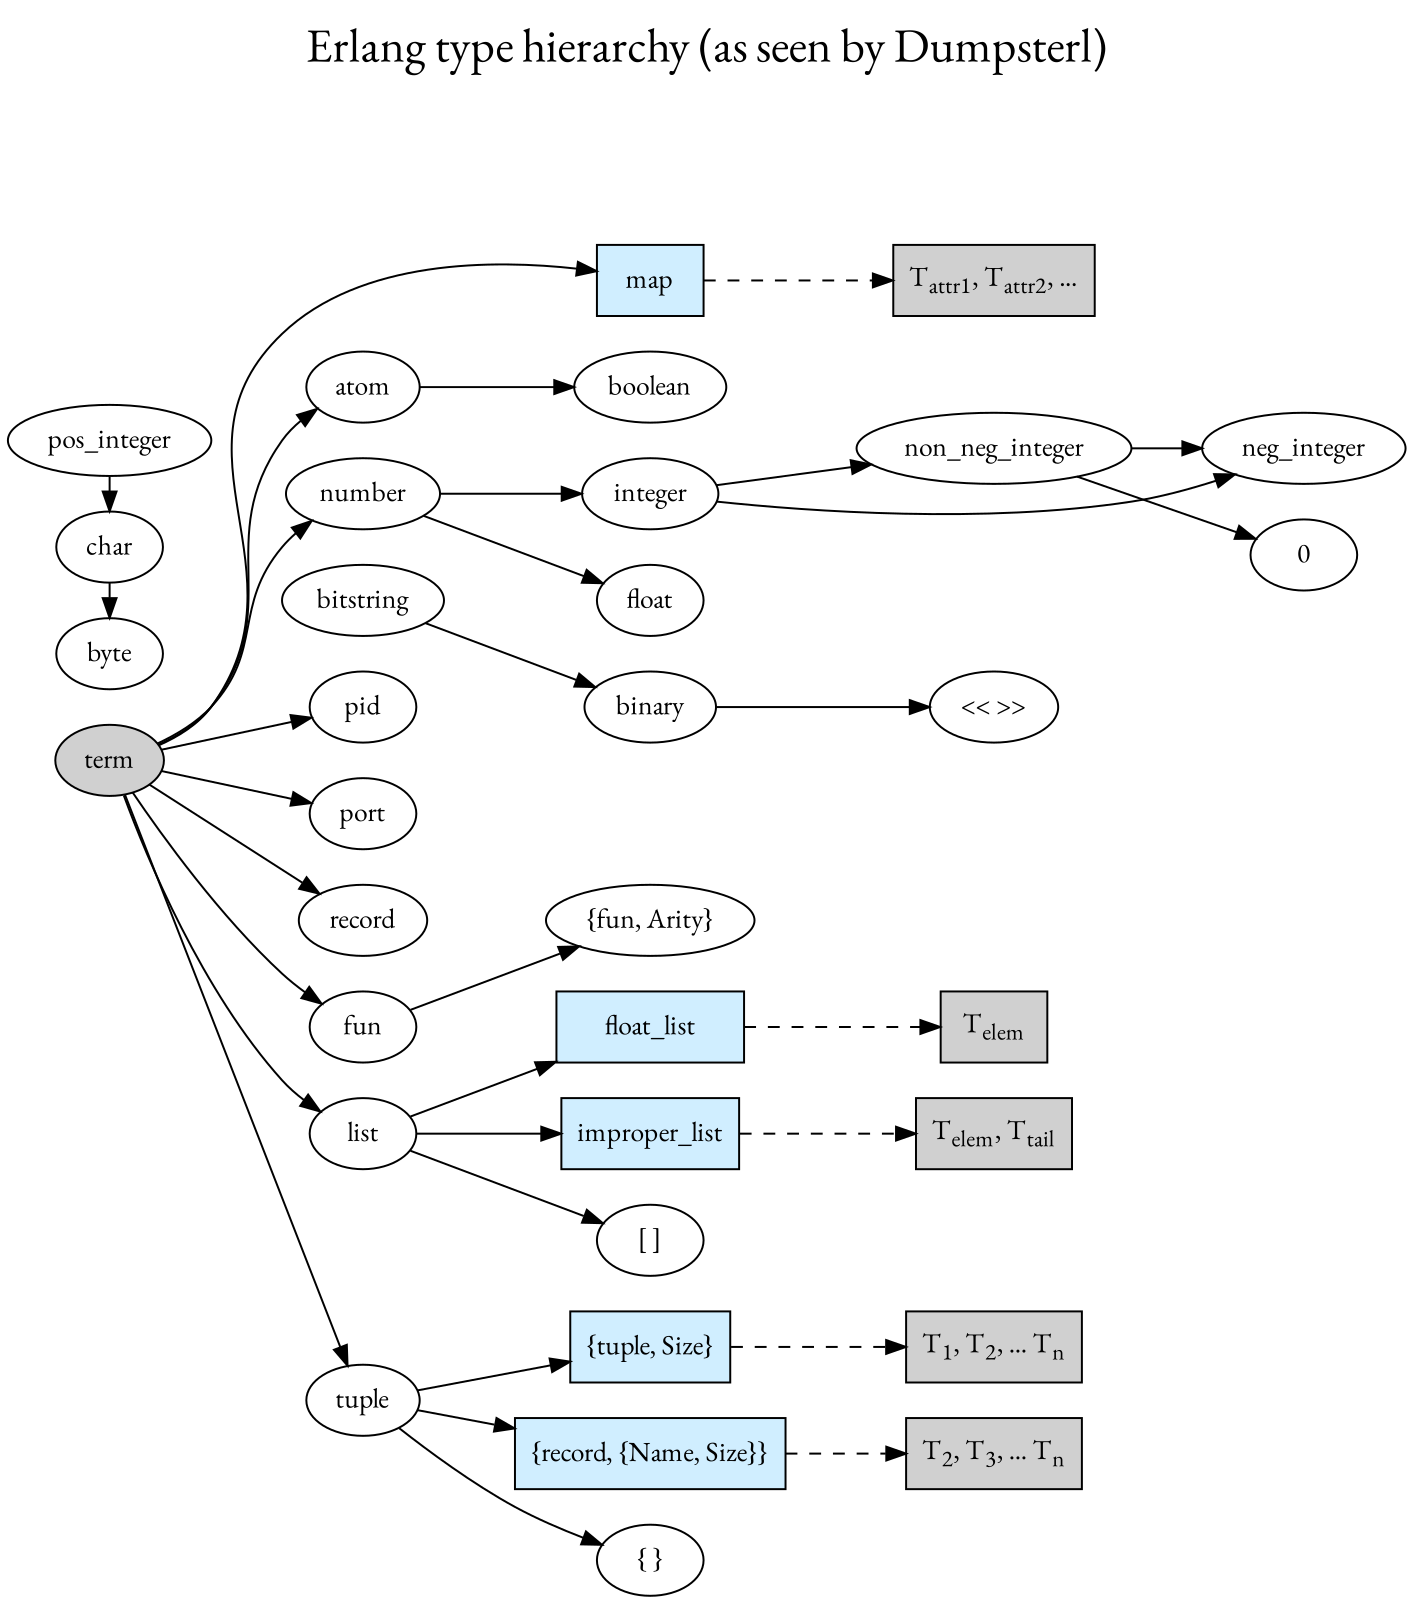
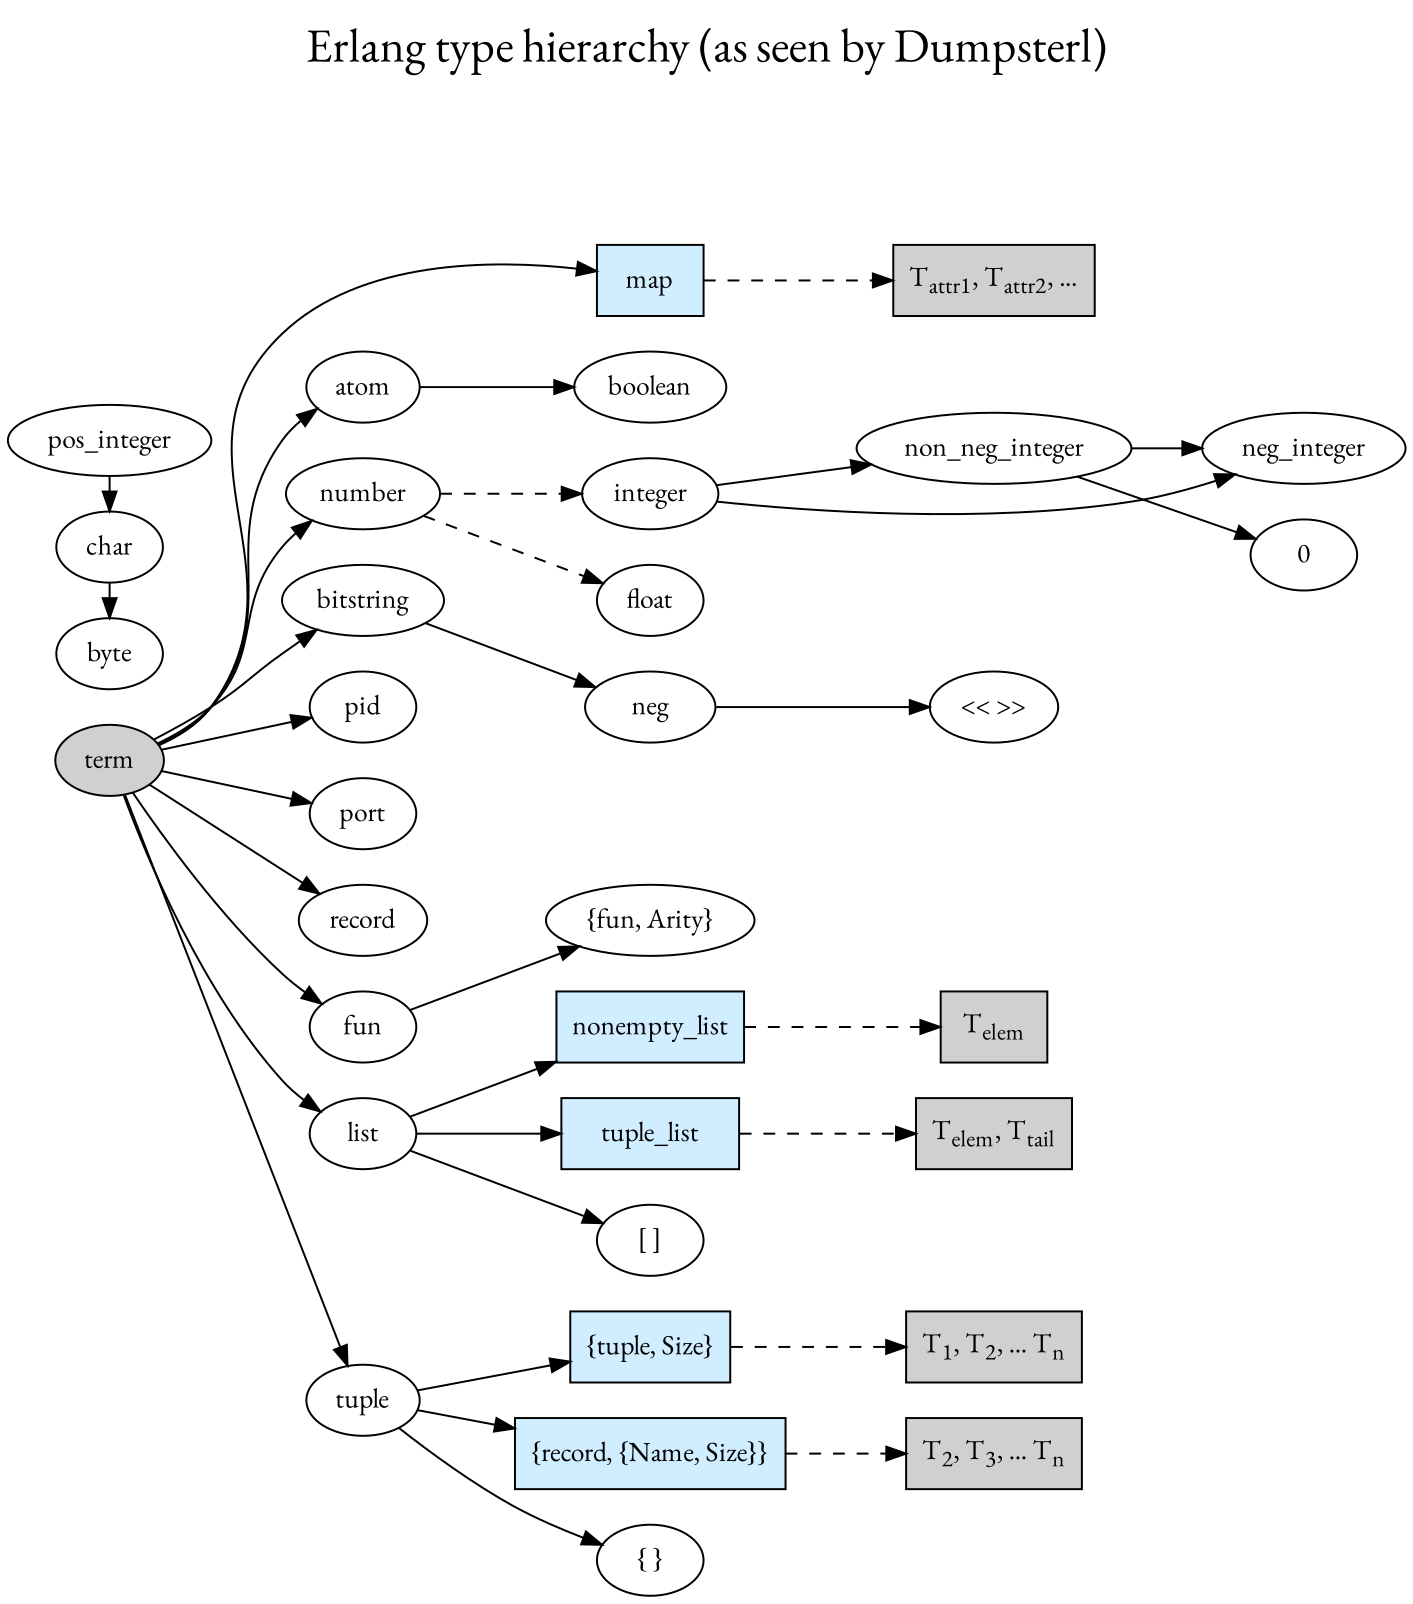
edge "number" -> "integer": style solid -> dashed
edge "number" -> "float": style solid -> dashed
edge "term" -> "bitstring": added
node "binary": label "binary" -> "neg"
node "float_list": label "float_list" -> "nonempty_list"
node "improper_list": label "improper_list" -> "tuple_list"
